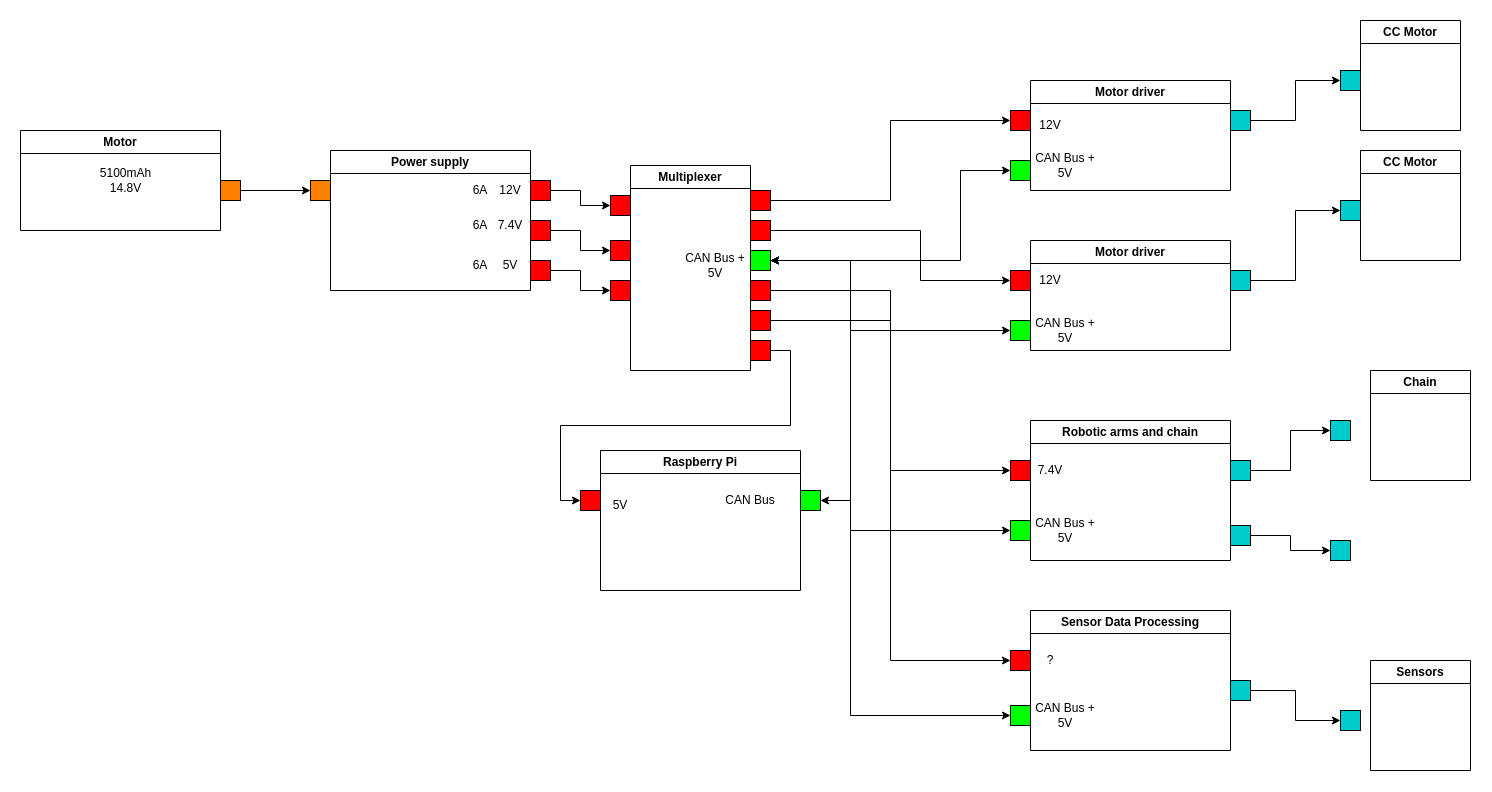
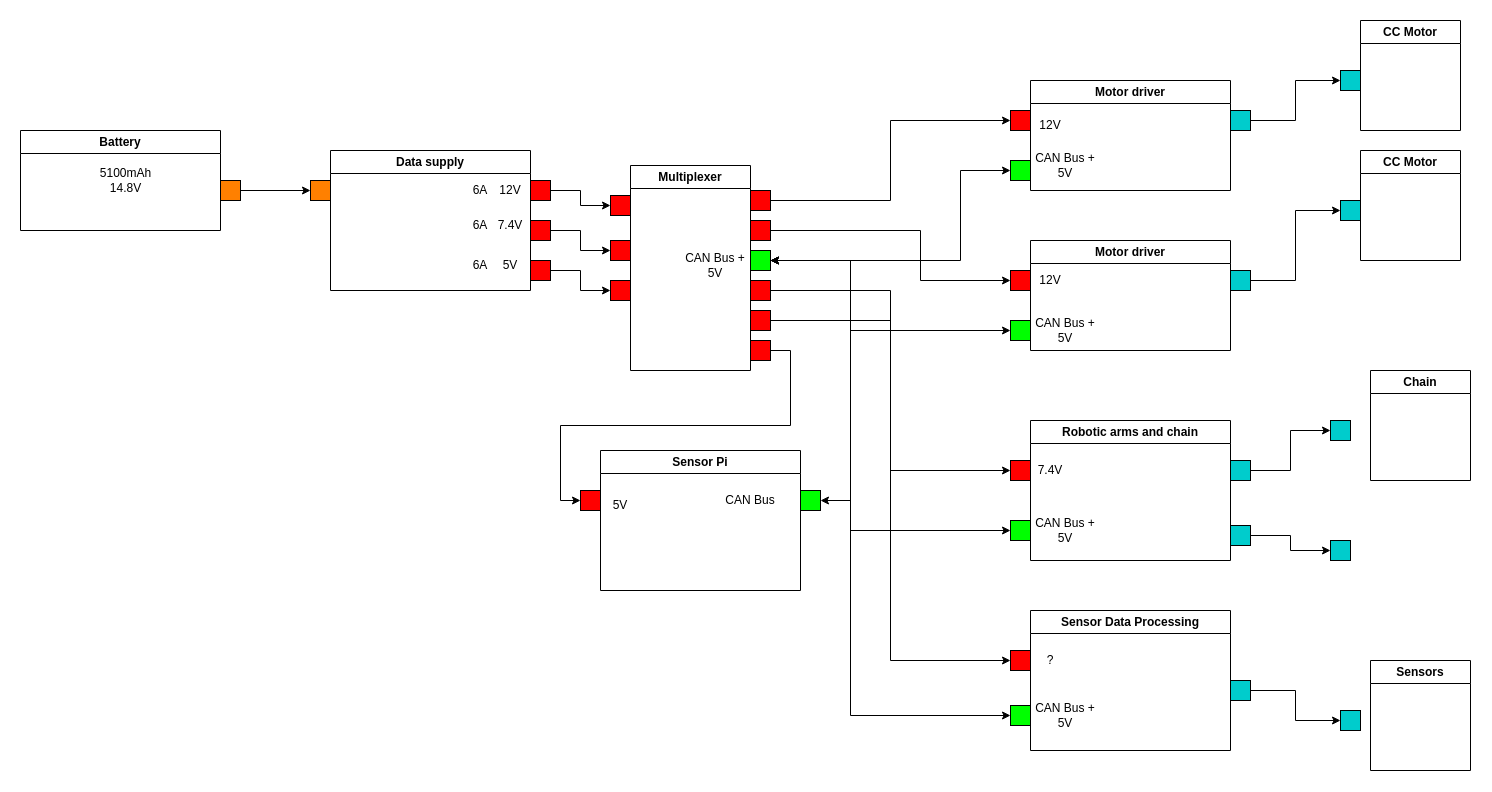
node "Motor": label "Motor" -> "Battery"
node "Power supply": label "Power supply" -> "Data supply"
node "Raspberry Pi": label "Raspberry Pi" -> "Sensor Pi"
